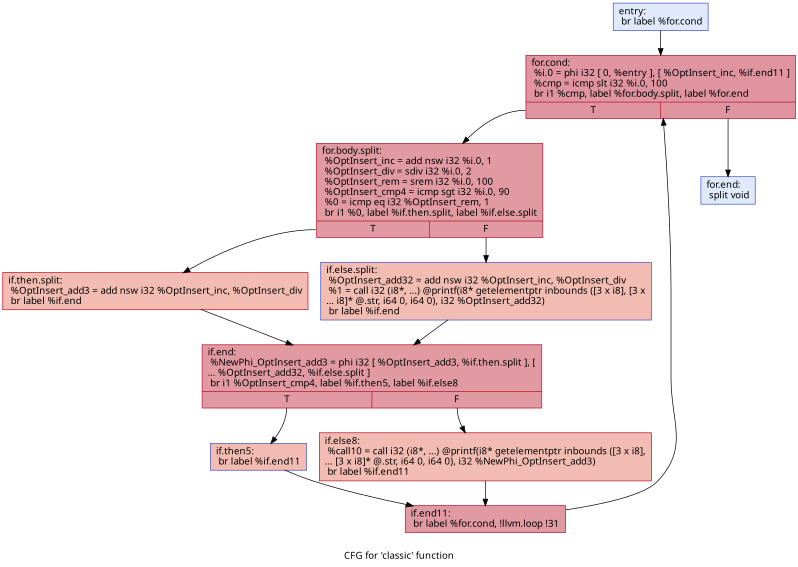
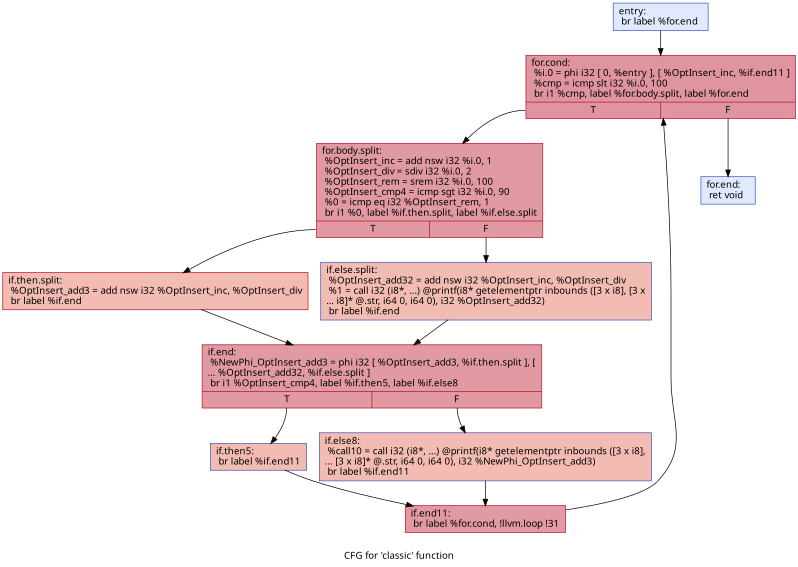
node "entry:": text "br label %for.cond" -> "br label %for.end"
node "for.end:": text "split void" -> "ret void"
node "if.else8:": color #b70d28ff -> #3d50c3ff
